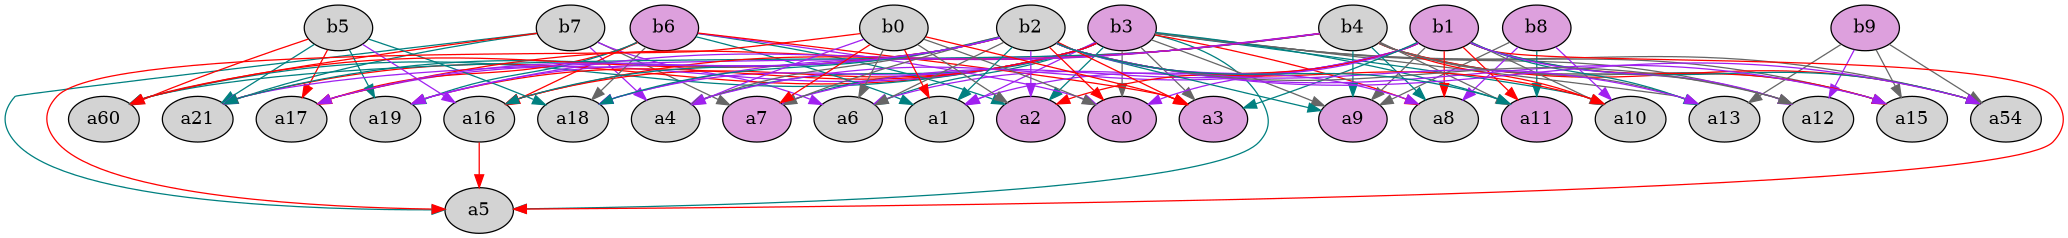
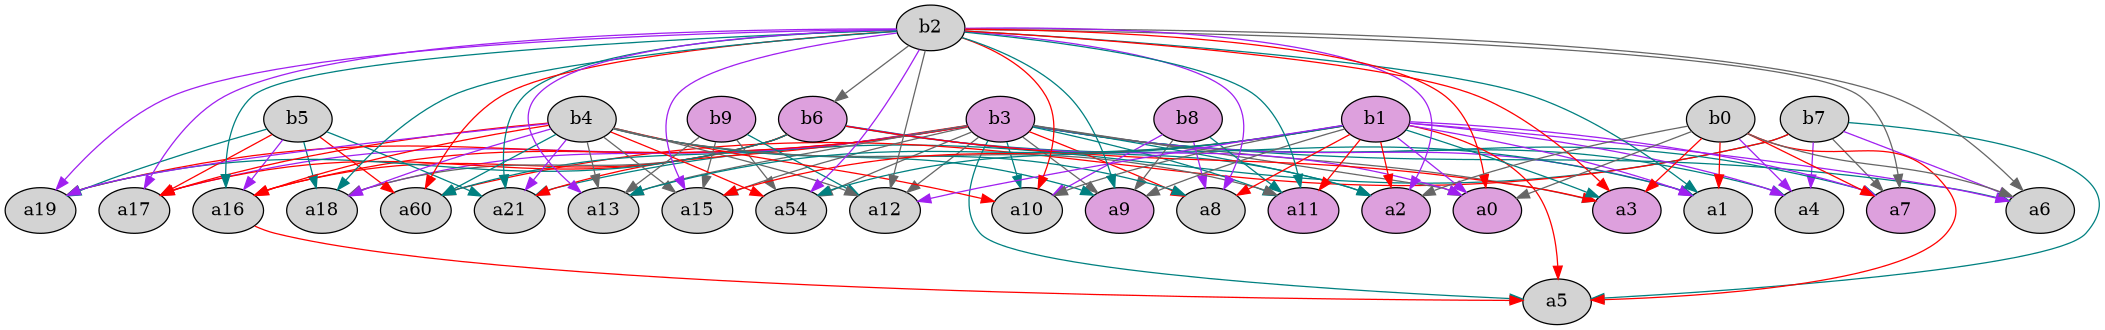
edge "b2" -> "a4": now "b2" -> "b6"
edge "b9" -> "a12": color purple -> teal
